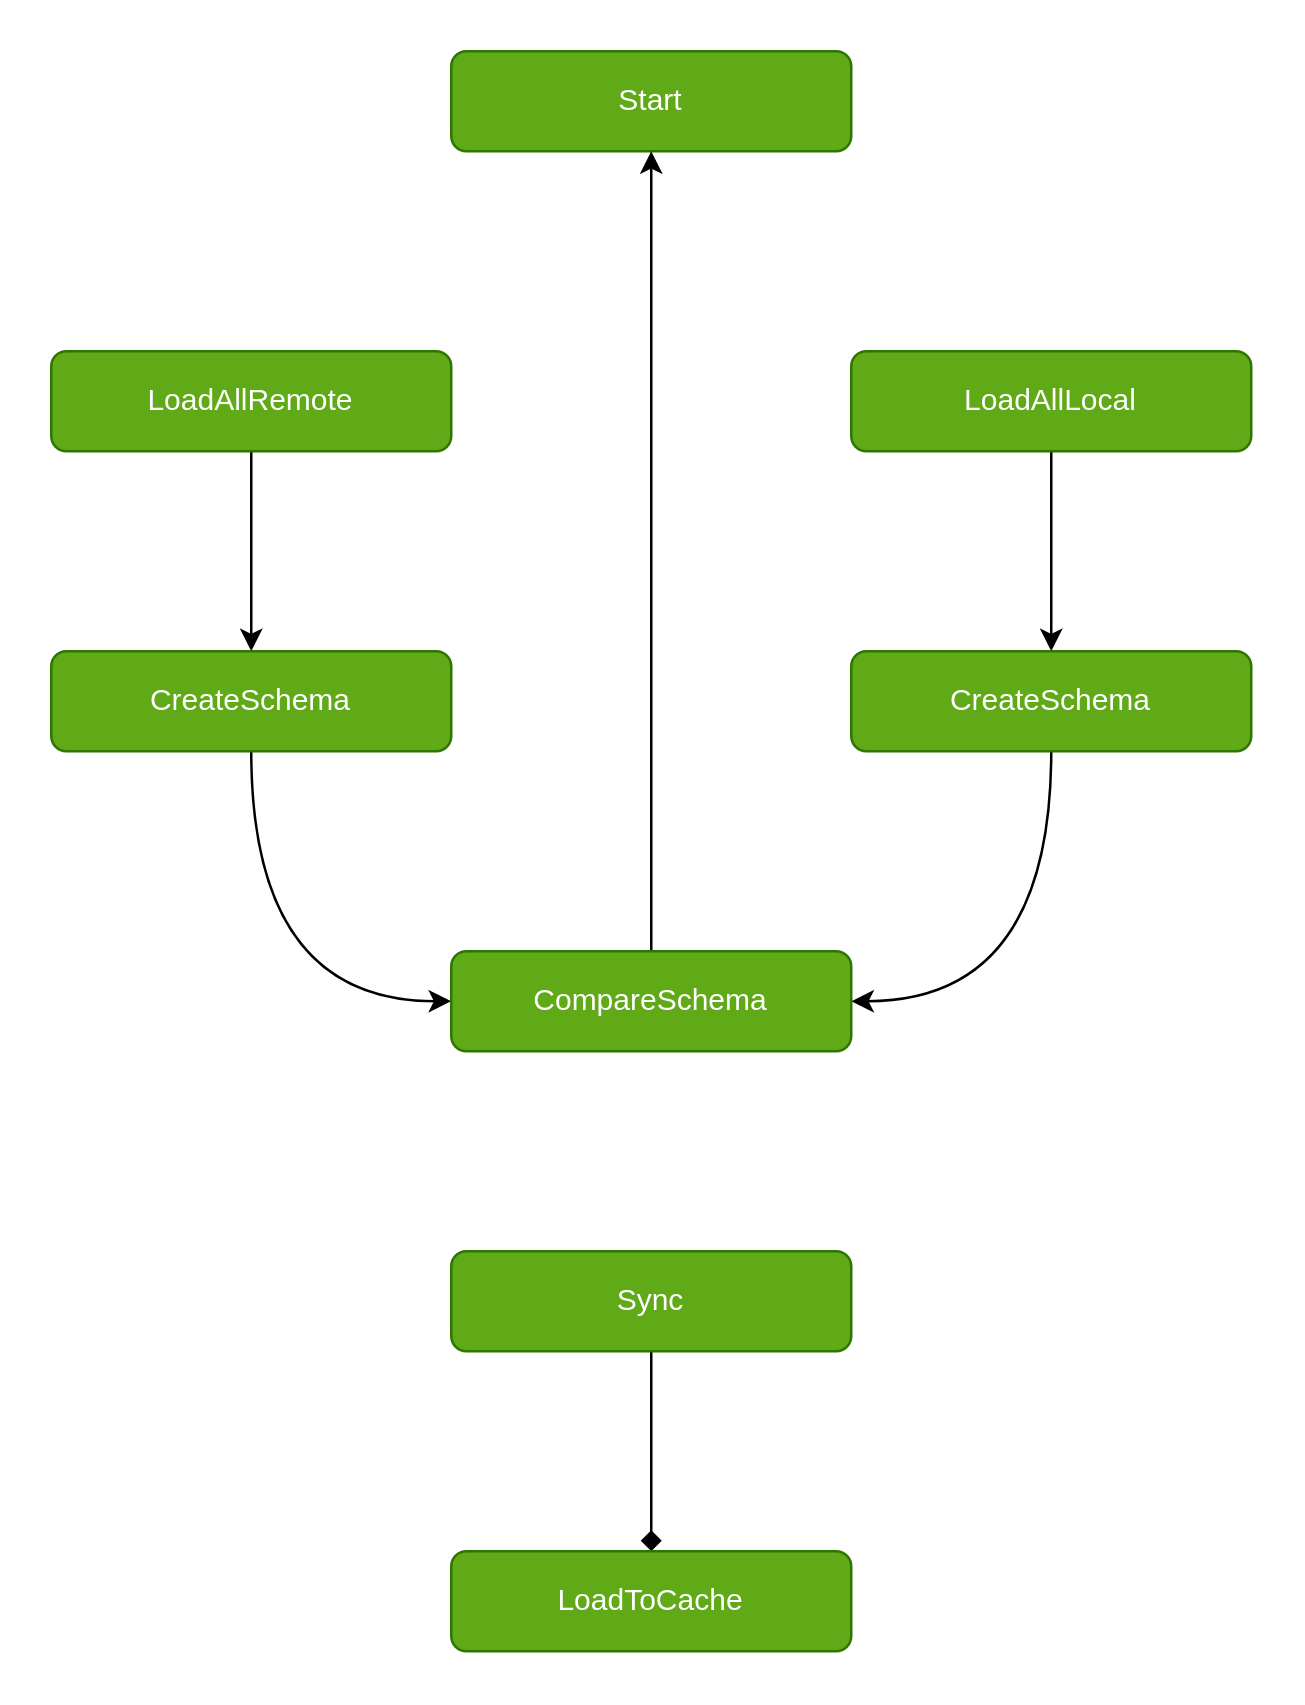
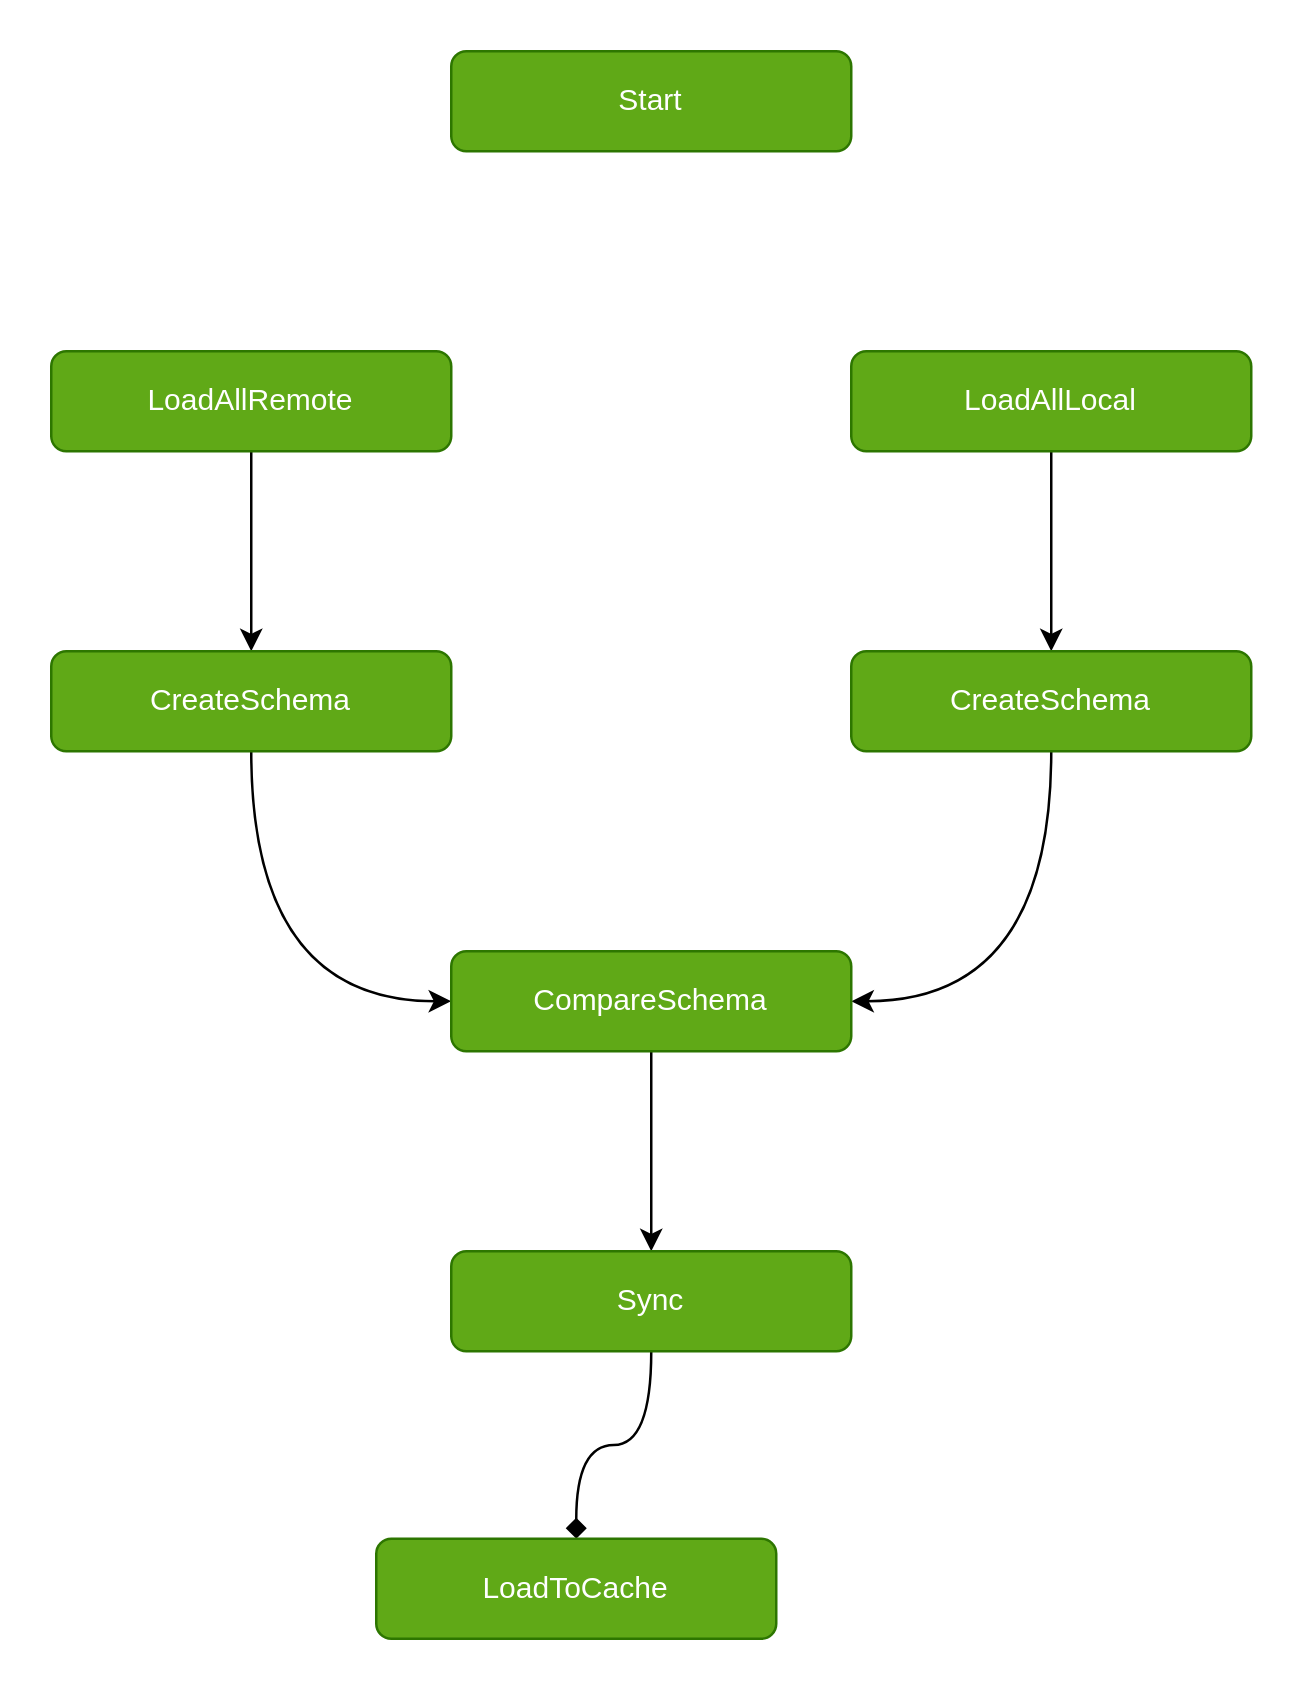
edge "CompareSchema" -> "Start": now "CompareSchema" -> "Sync"
node "LoadToCache": moved (651, 1601) -> (576, 1589)
